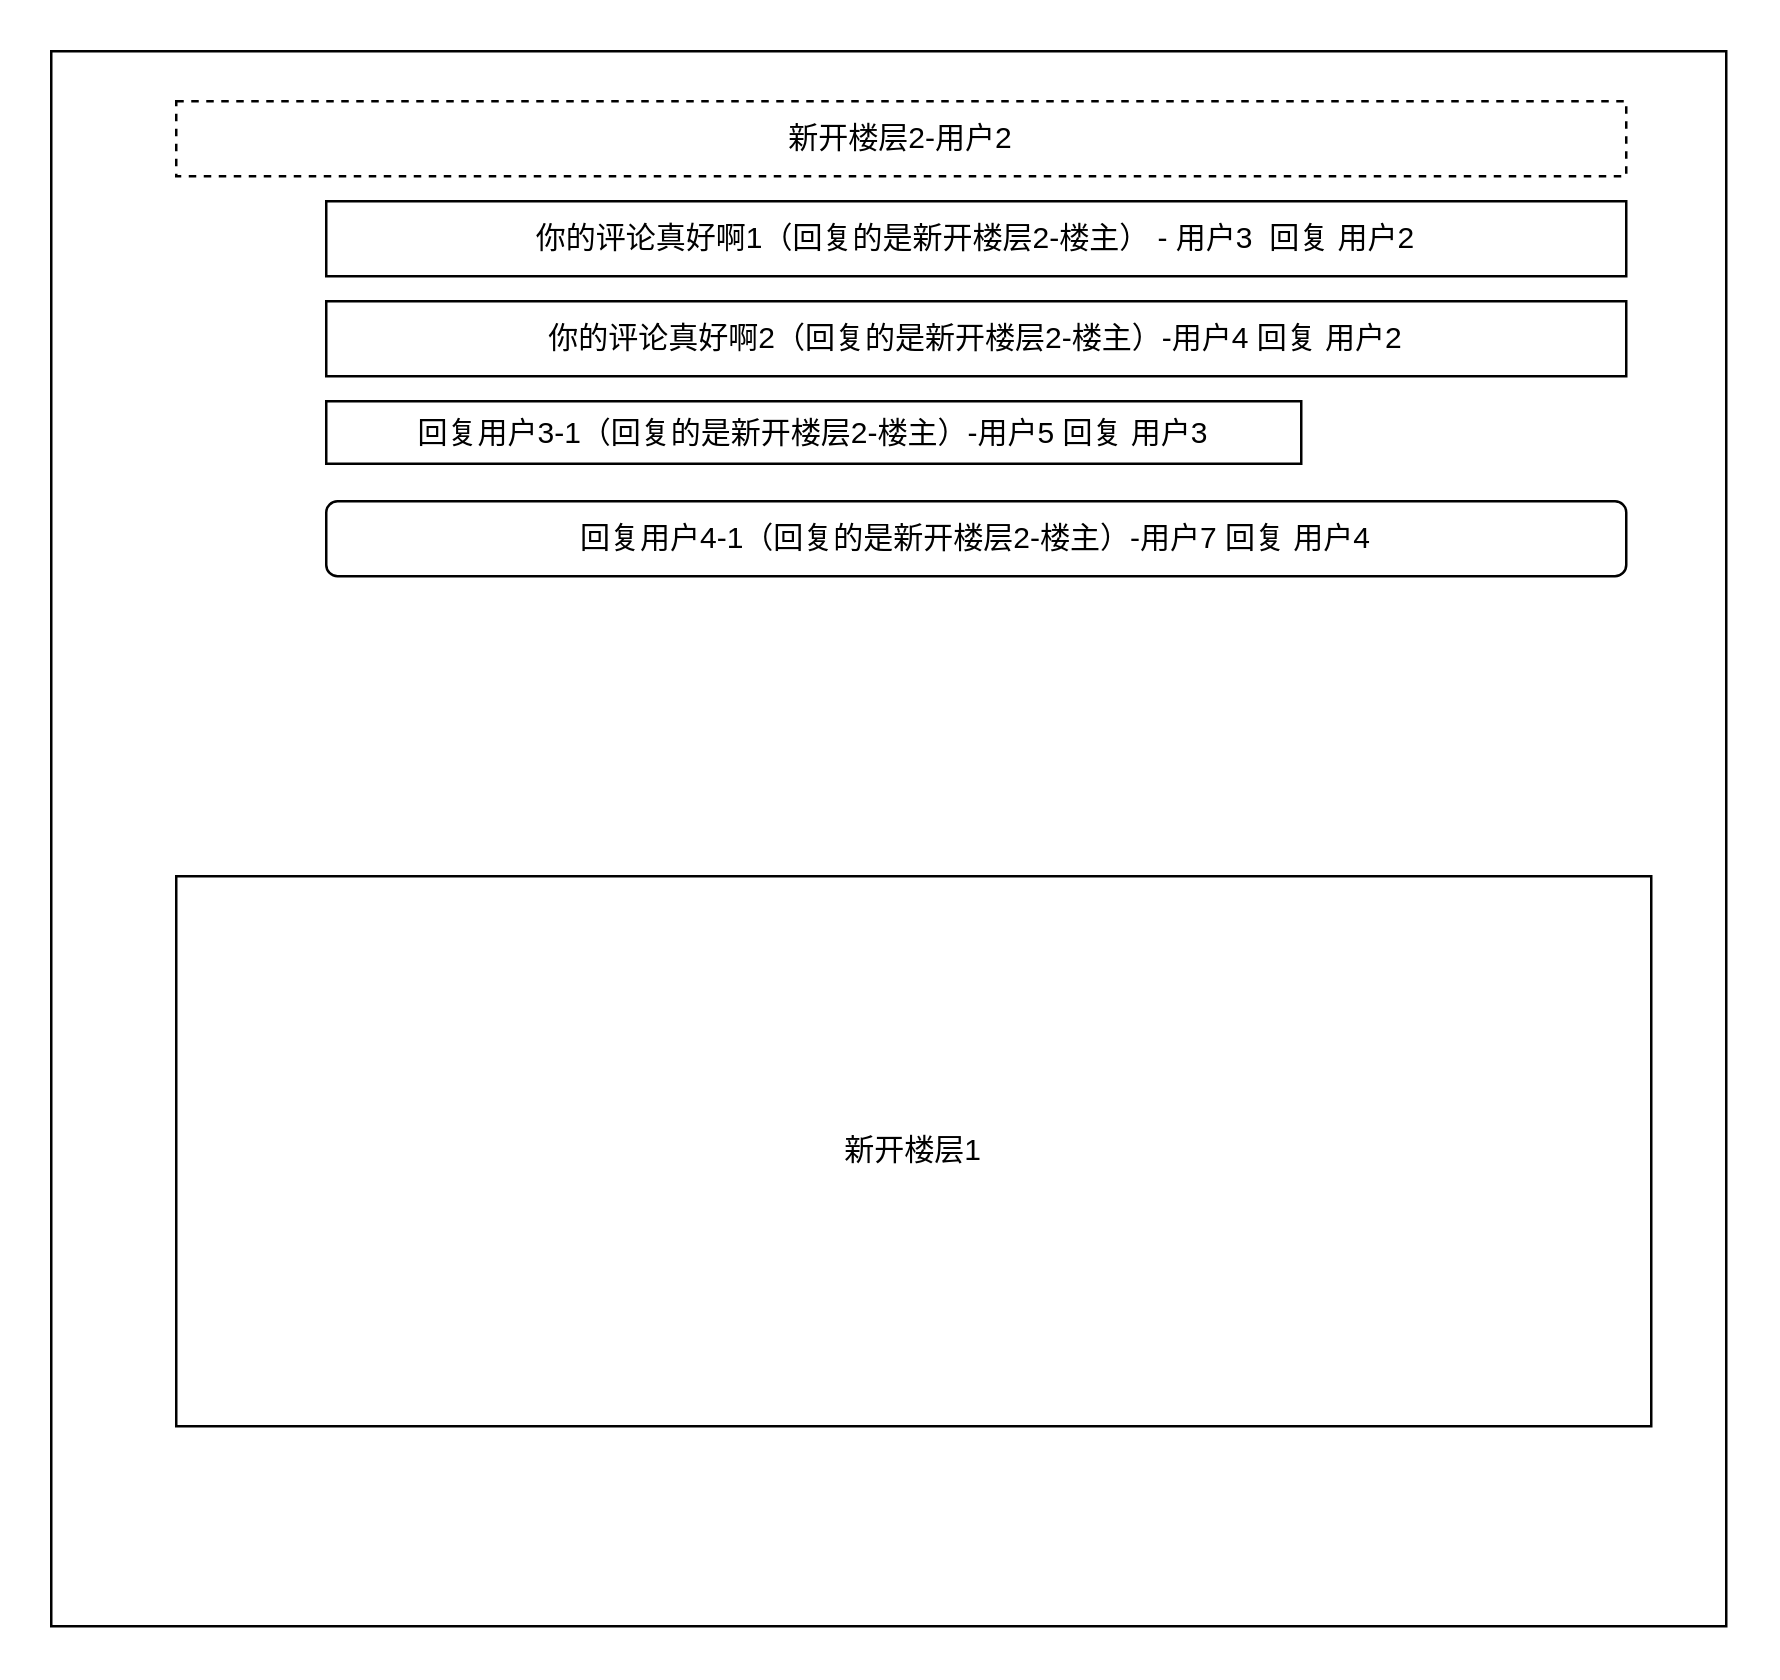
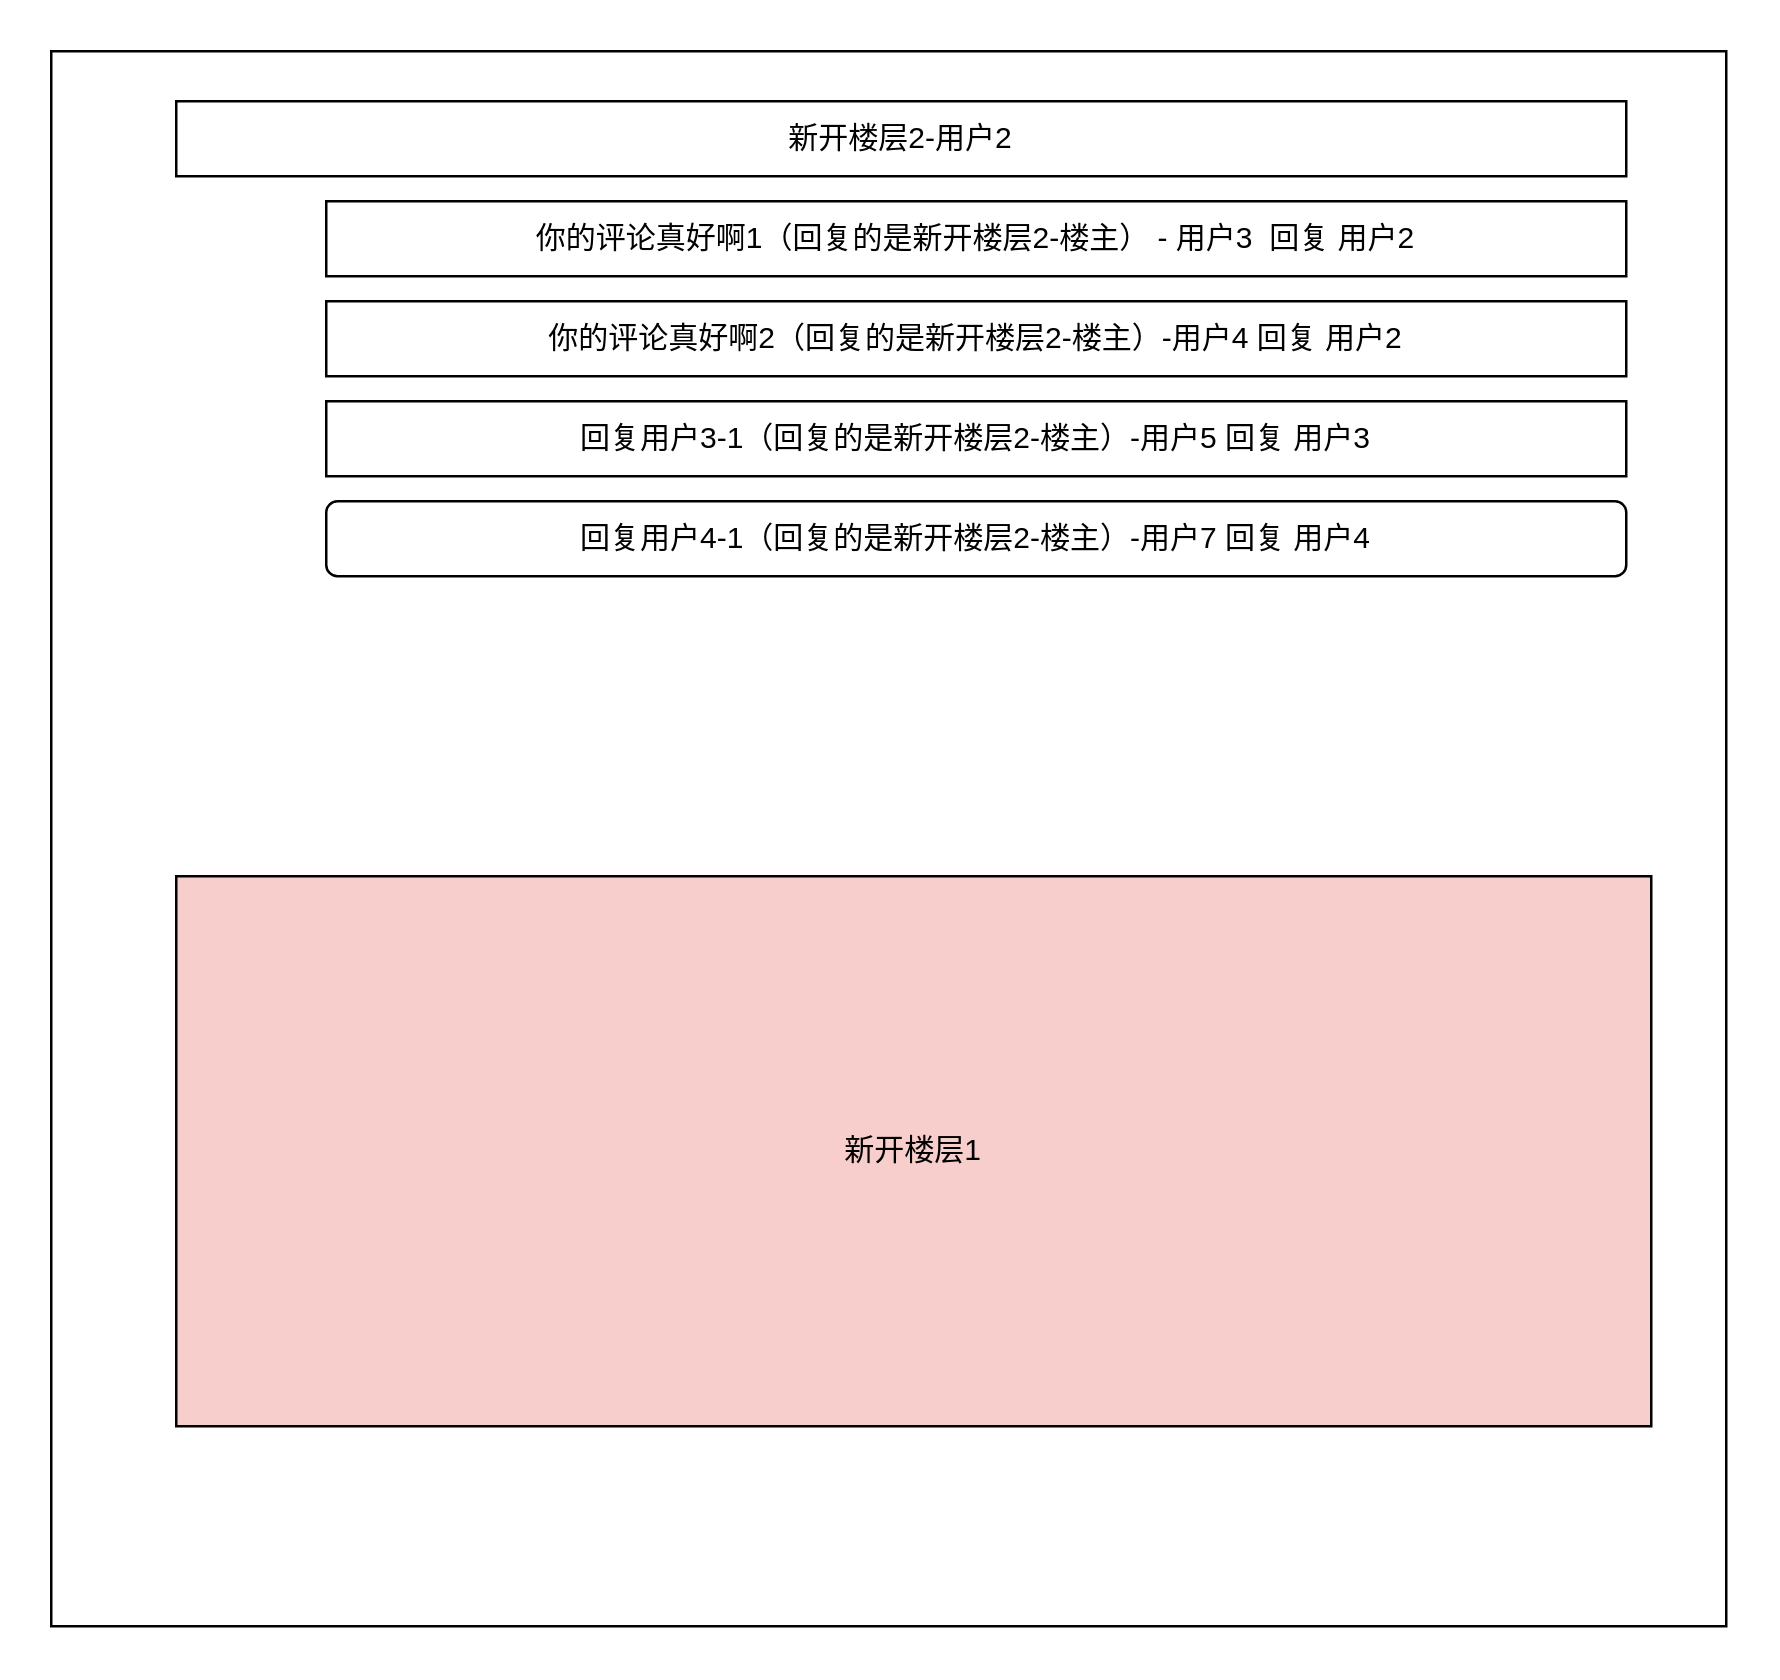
node "新开楼层2-用户2": style dashed -> solid
node "回复用户3-1（回复的是新开楼层2-楼主）-用户5 回复 用户3": size 975x63 -> 1300x75
node "新开楼层1": fillcolor #ffffff -> #f8cecc
